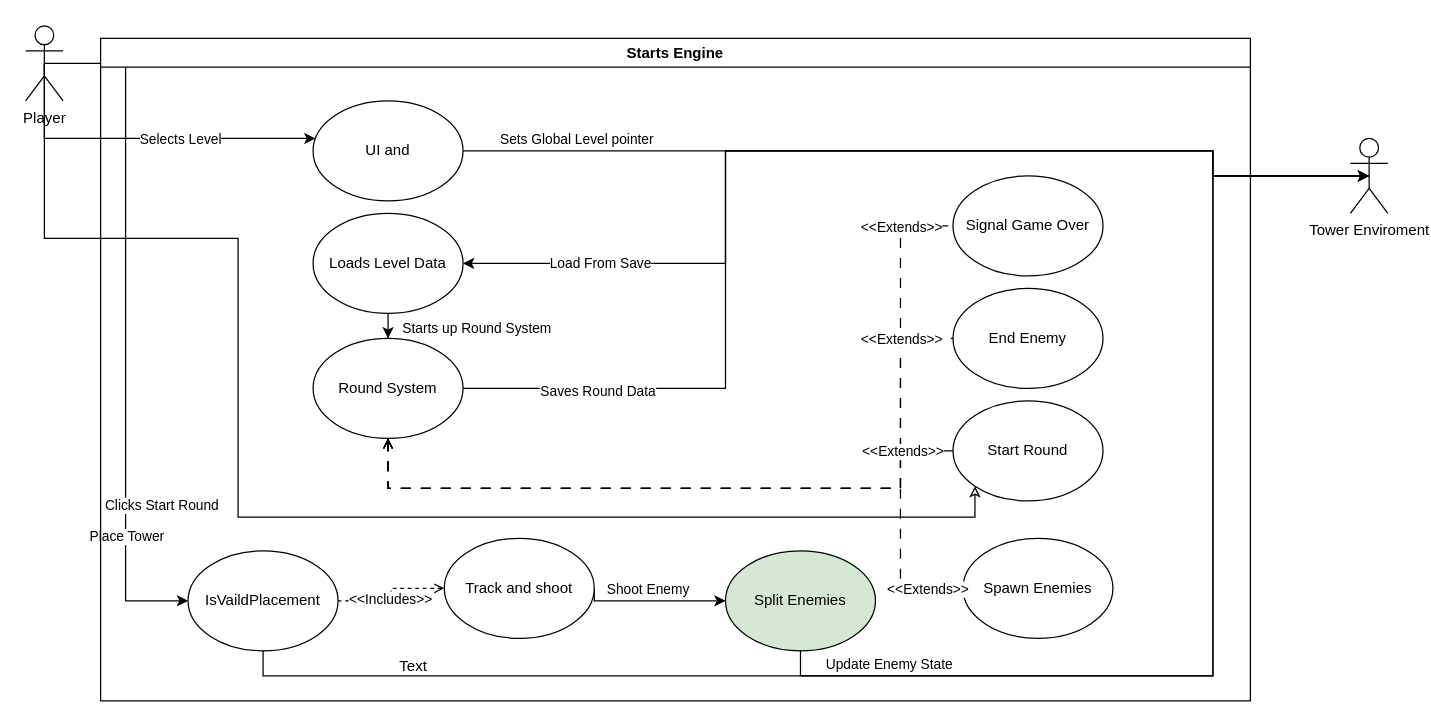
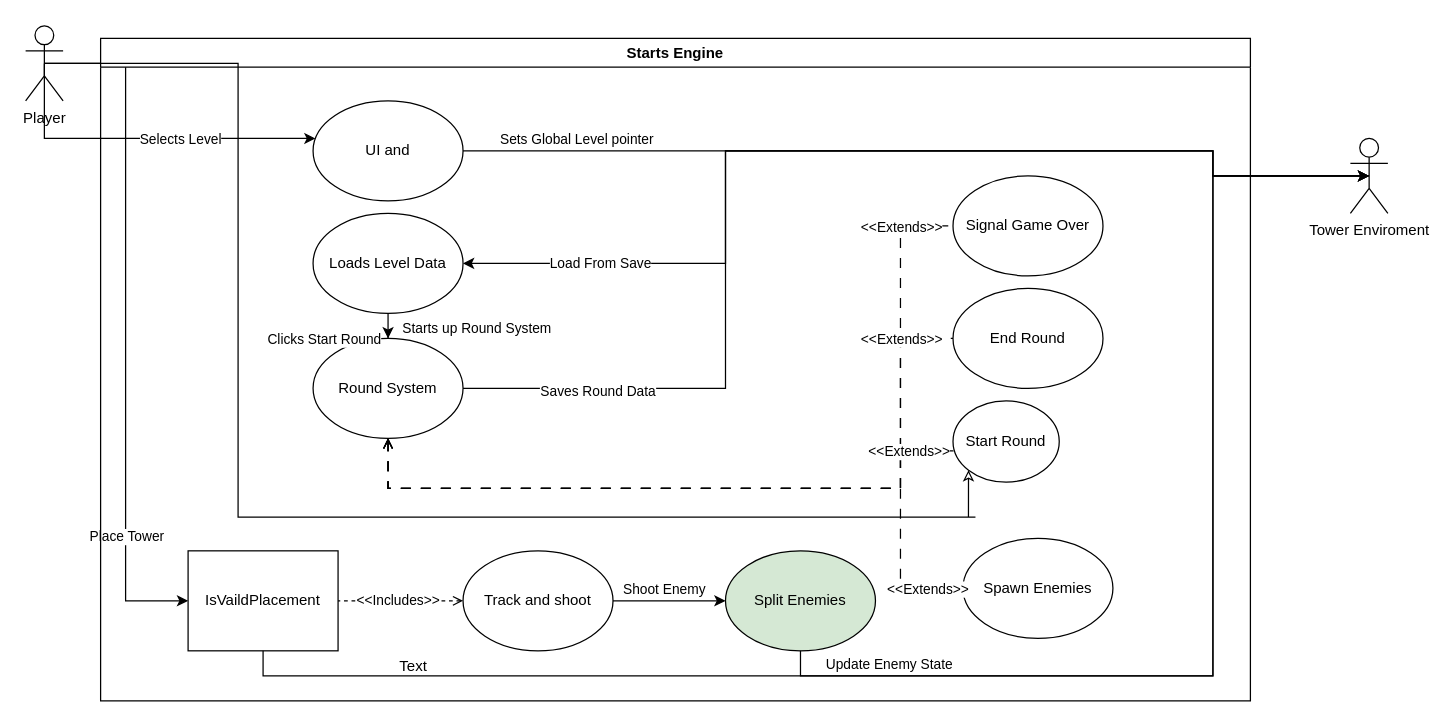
node "End Enemy": label "End Enemy" -> "End Round"
node "Start Round": size 150x100 -> 106x81
node "Track and shoot": moved (519, 588) -> (538, 601)
node "IsVaildPlacement": shape ellipse -> rectangle
